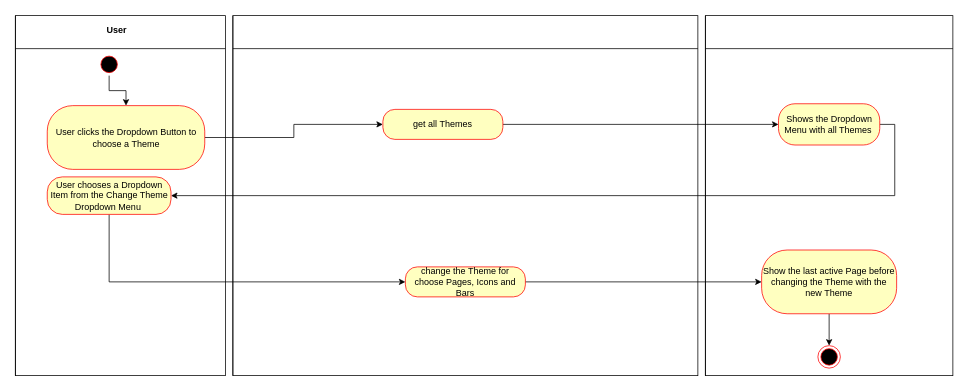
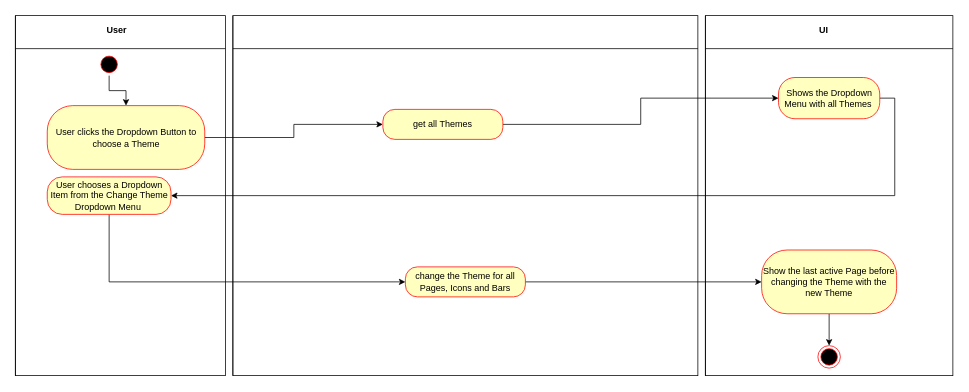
node "UI": added
node "Shows the Dropdown Menu with all Themes": moved (829, 124) -> (829, 98)
node "change the Theme for choose Pages, Icons and Bars": label "change the Theme for choose Pages, Icons and Bars" -> "change the Theme for all Pages, Icons and Bars"
